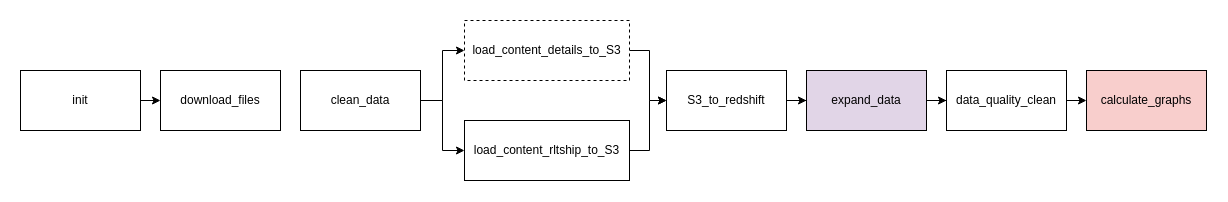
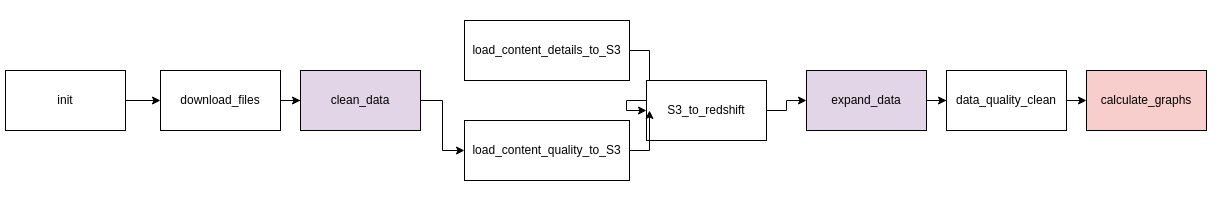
node "load_content_details_to_S3": style dashed -> solid
edge "clean_data" -> "load_content_details_to_S3": removed
node "init": moved (81, 101) -> (66, 101)
edge "download_files" -> "clean_data": added
node "clean_data": fillcolor #ffffff -> #e1d5e7
node "S3_to_redshift": moved (727, 101) -> (707, 111)
node "load_content_rltship_to_S3": label "load_content_rltship_to_S3" -> "load_content_quality_to_S3"
